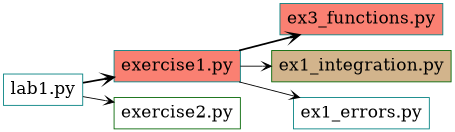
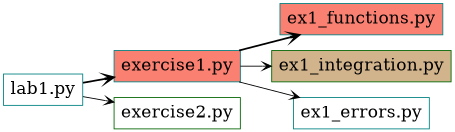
node "ex3_functions.py": label "ex3_functions.py" -> "ex1_functions.py"
